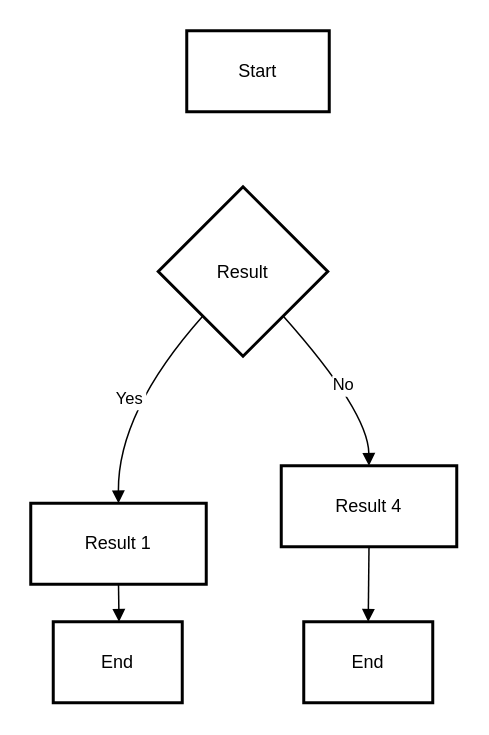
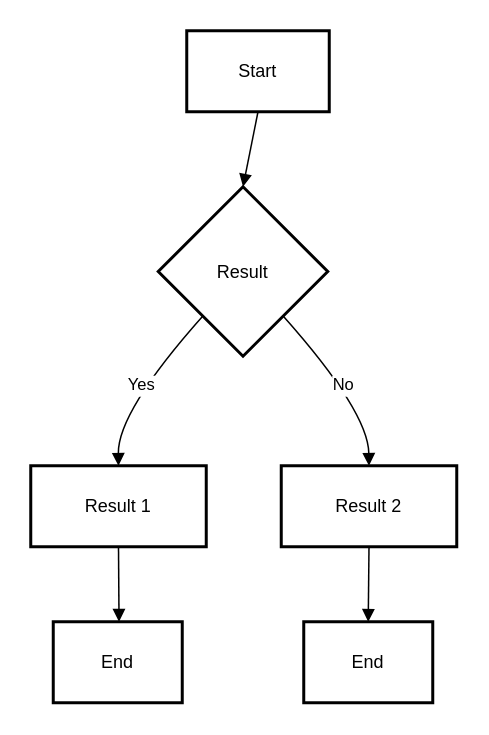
edge "Start" -> "Result": added
node "Result 4": label "Result 4" -> "Result 2"
node "Result 1": moved (119, 544) -> (119, 506)
